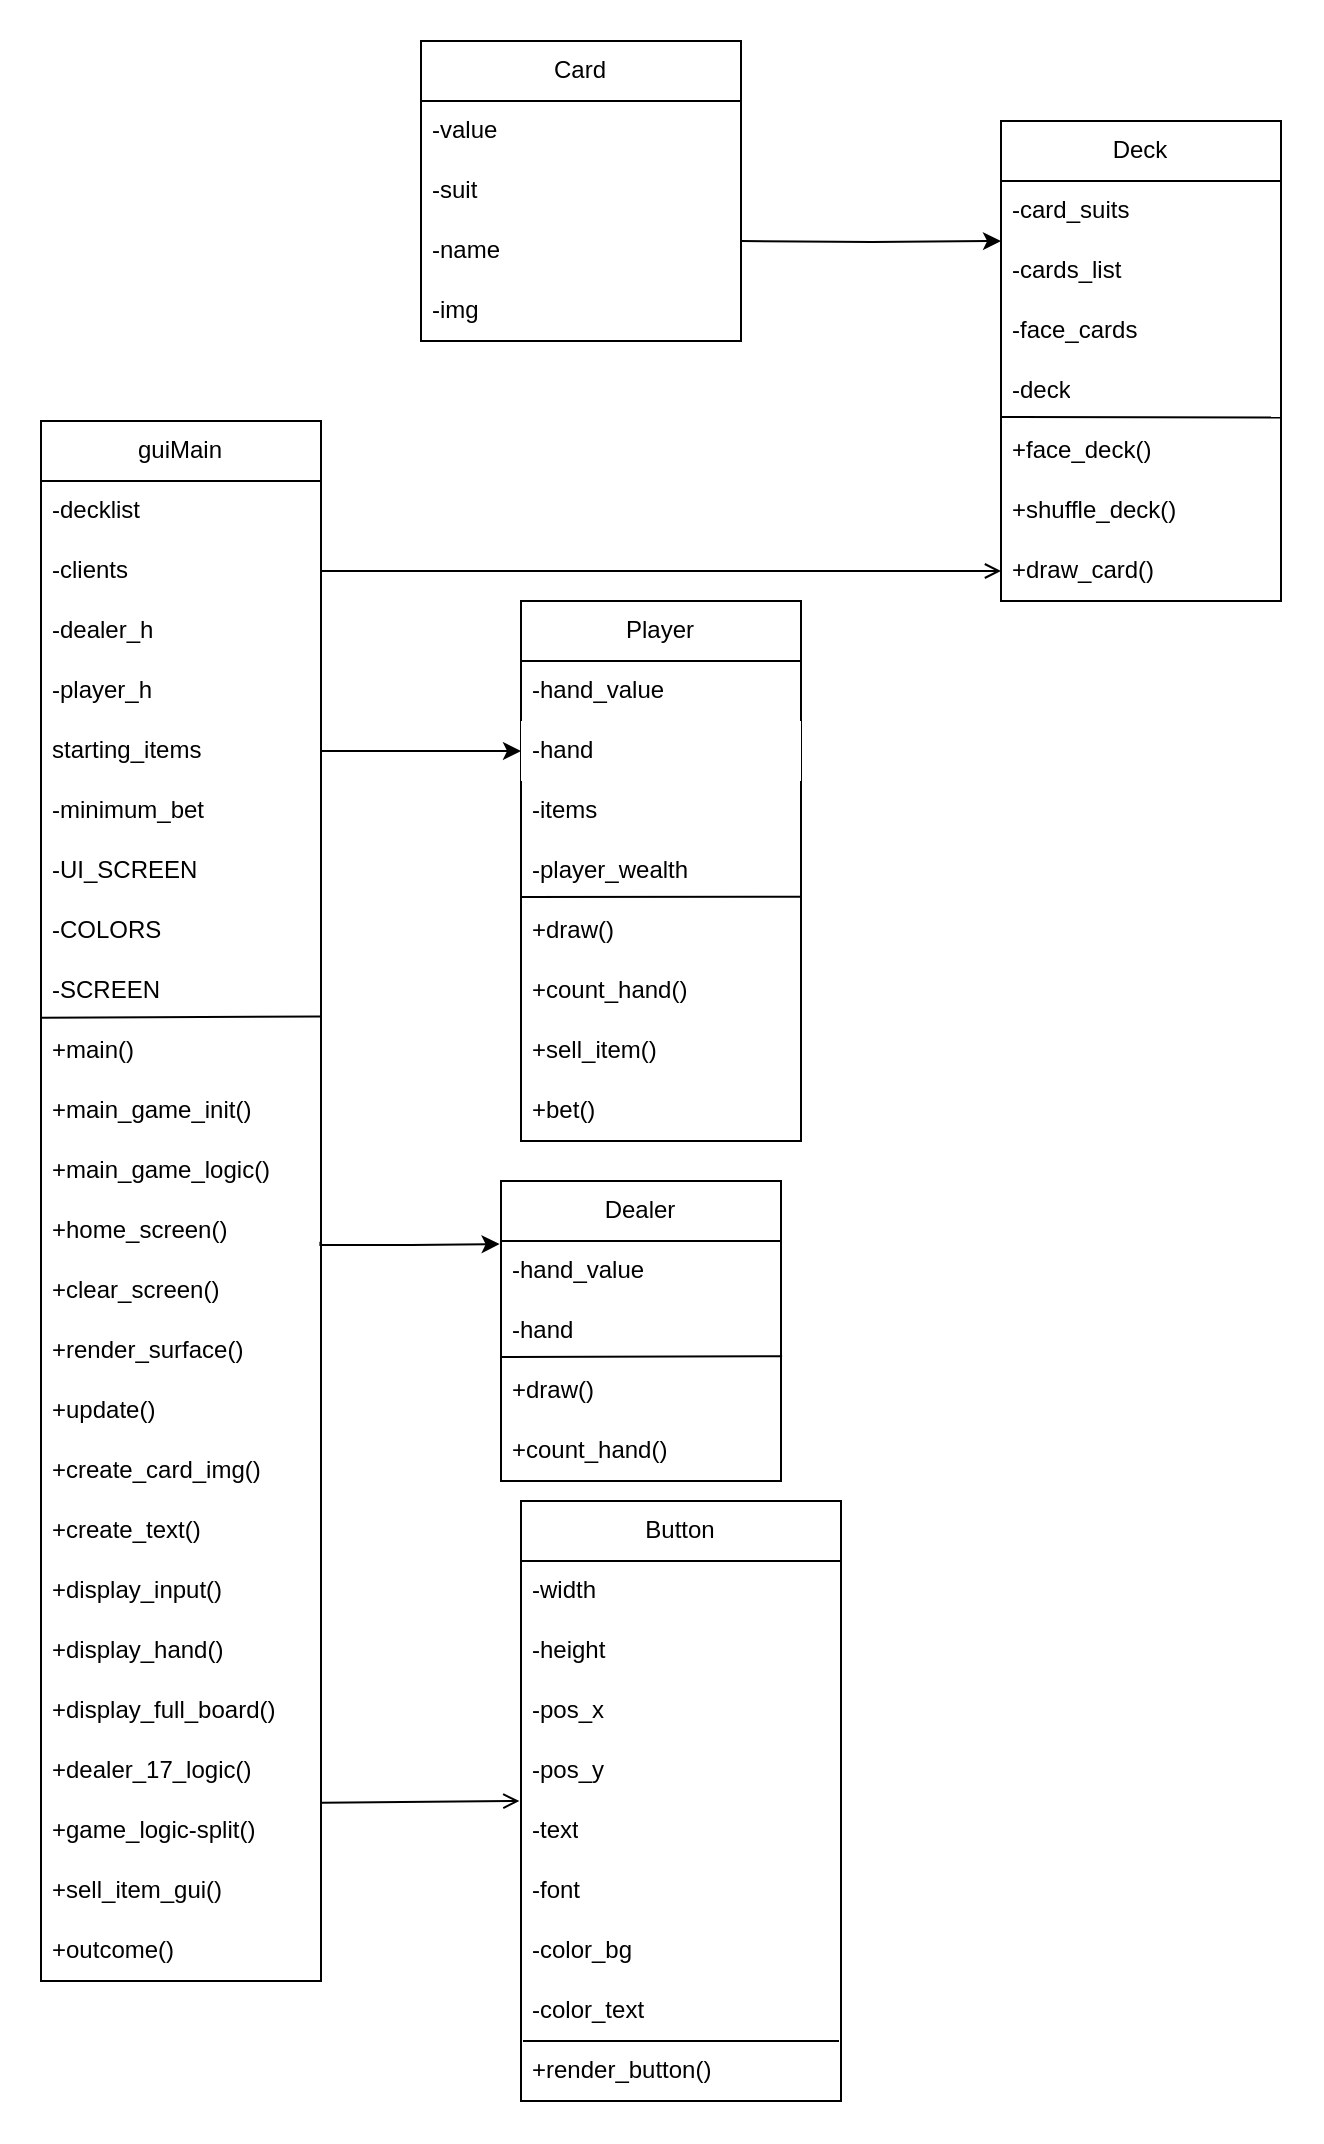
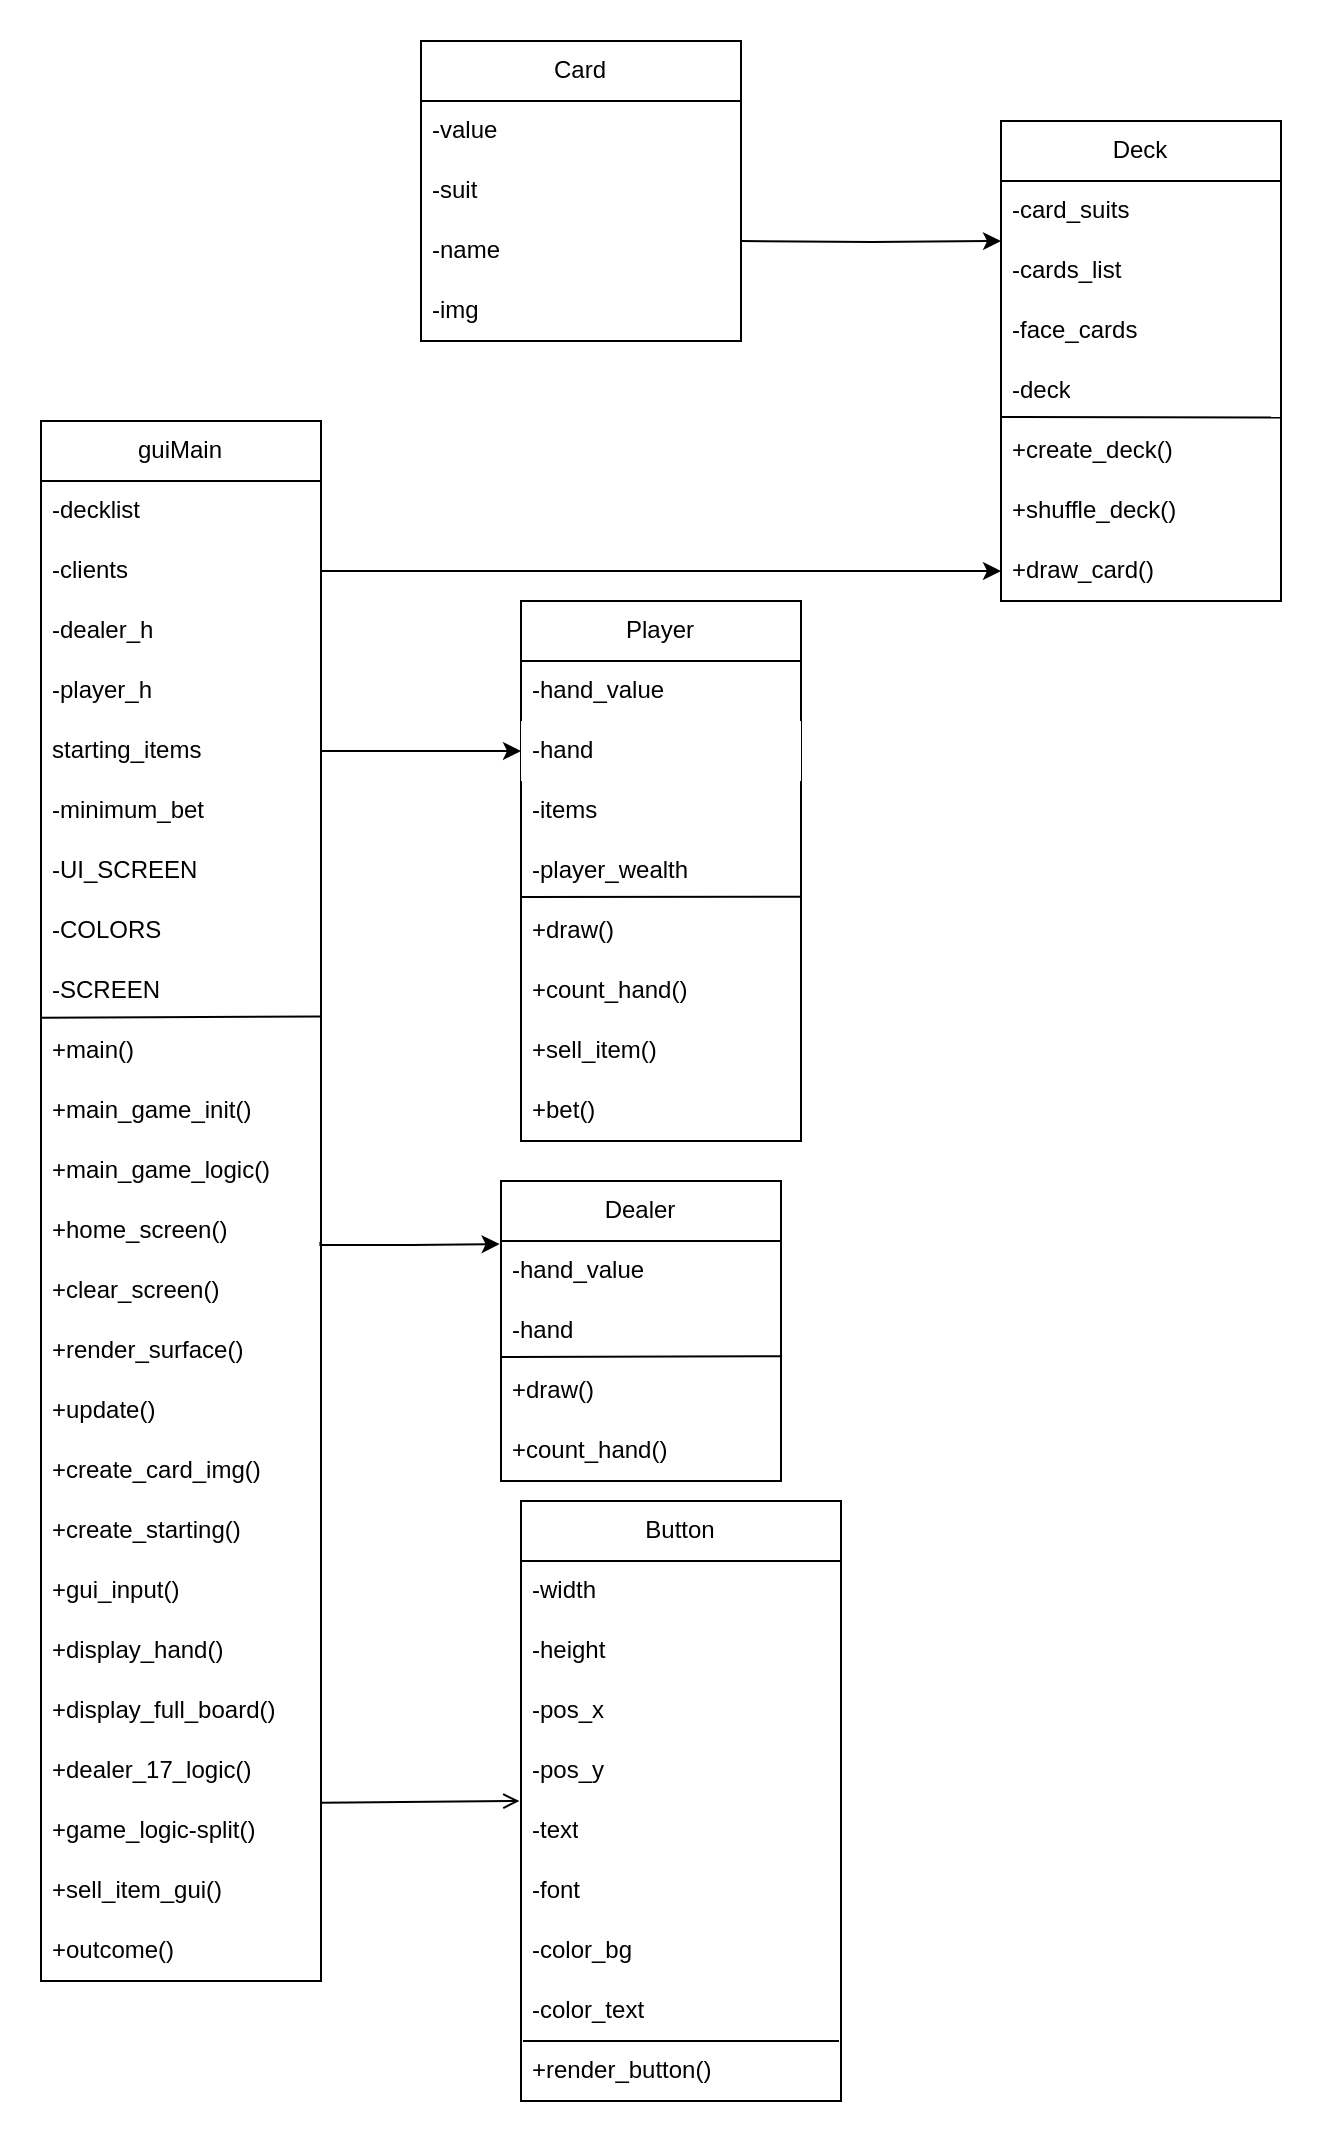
node "+face_deck()": label "+face_deck()" -> "+create_deck()"
edge "-clients" -> "+draw_card()": arrowhead open -> classic
node "+create_text()": label "+create_text()" -> "+create_starting()"
node "+display_input()": label "+display_input()" -> "+gui_input()"
